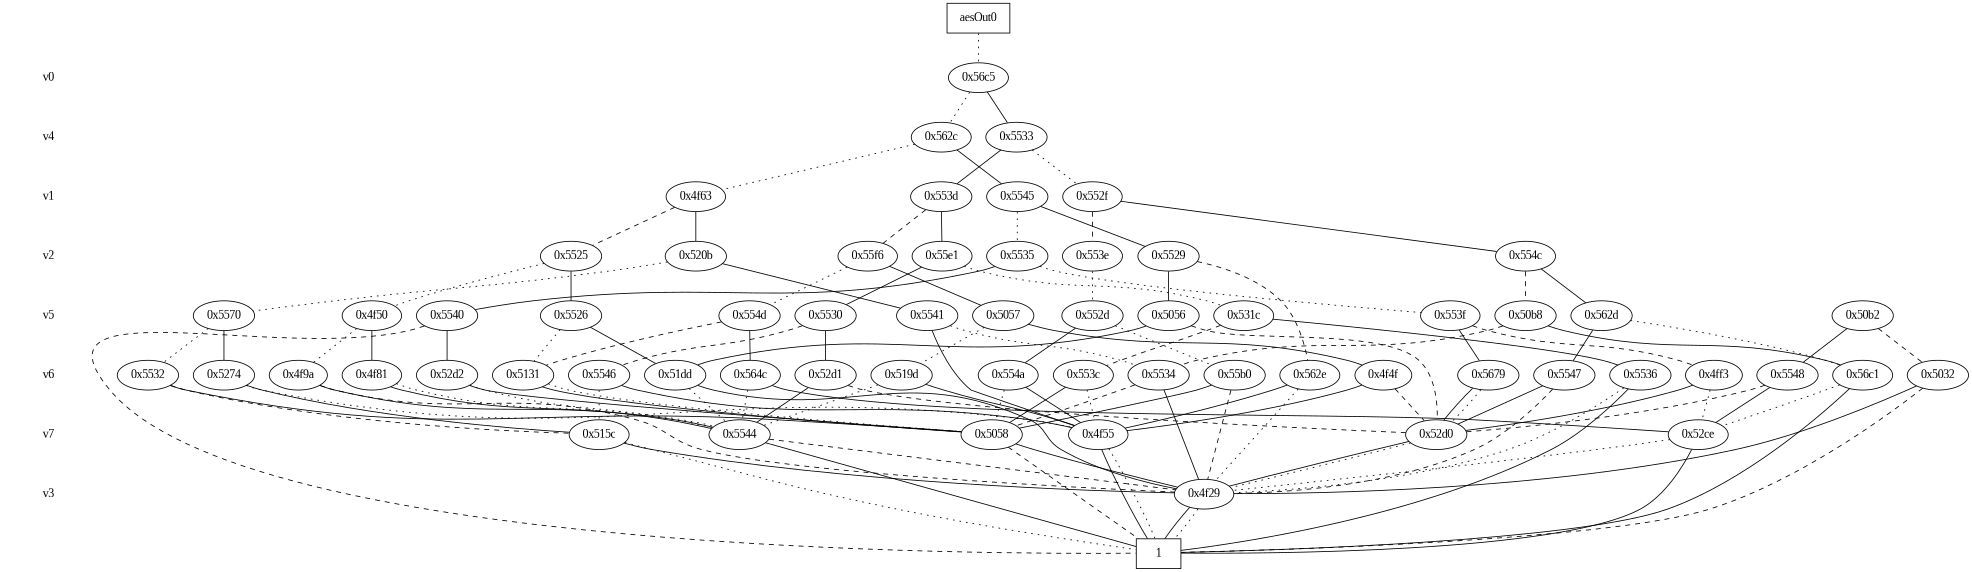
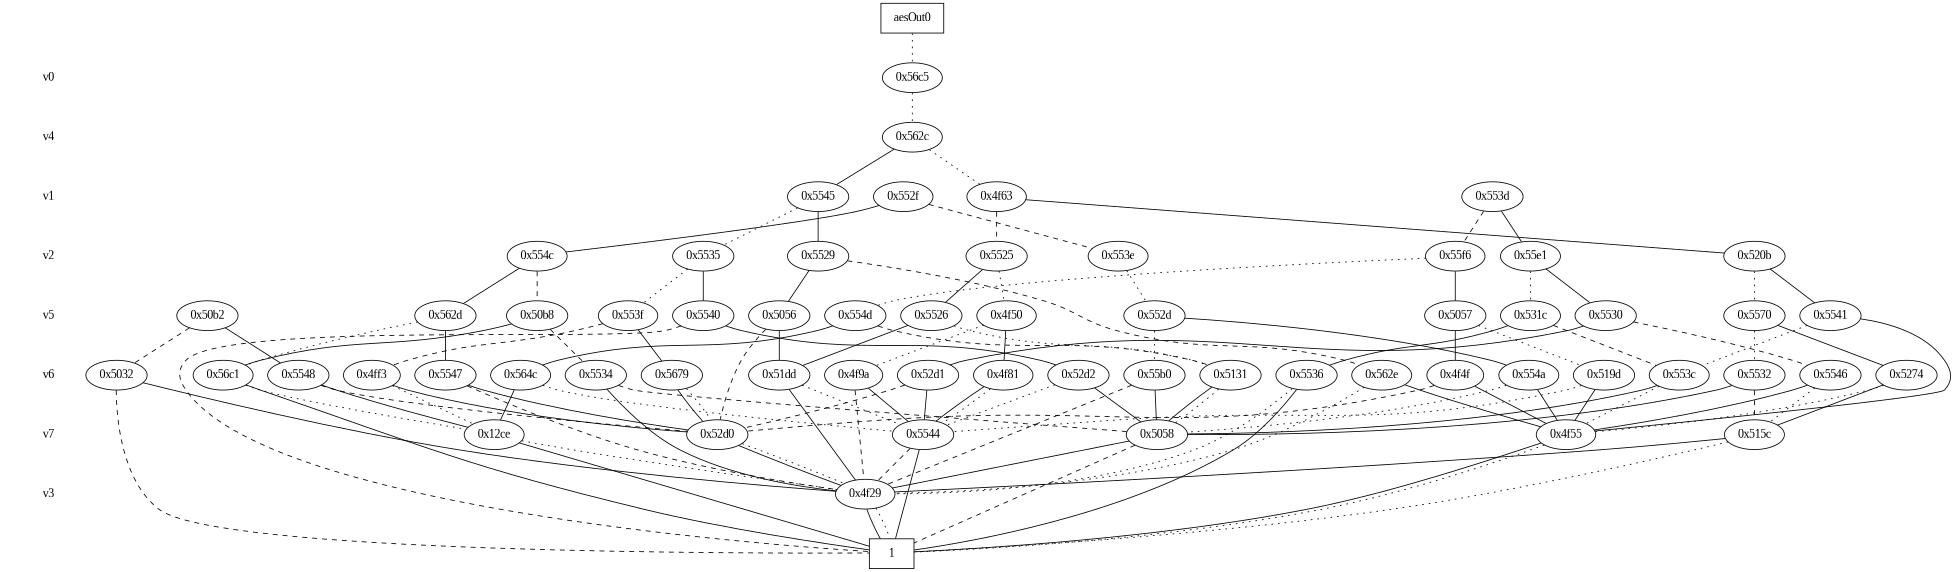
node "0x5533": removed
edge "0x5541" -- "0x5534": now "0x5541" -- "0x553c"
node "0x52ce": label "0x52ce" -> "0x12ce"
